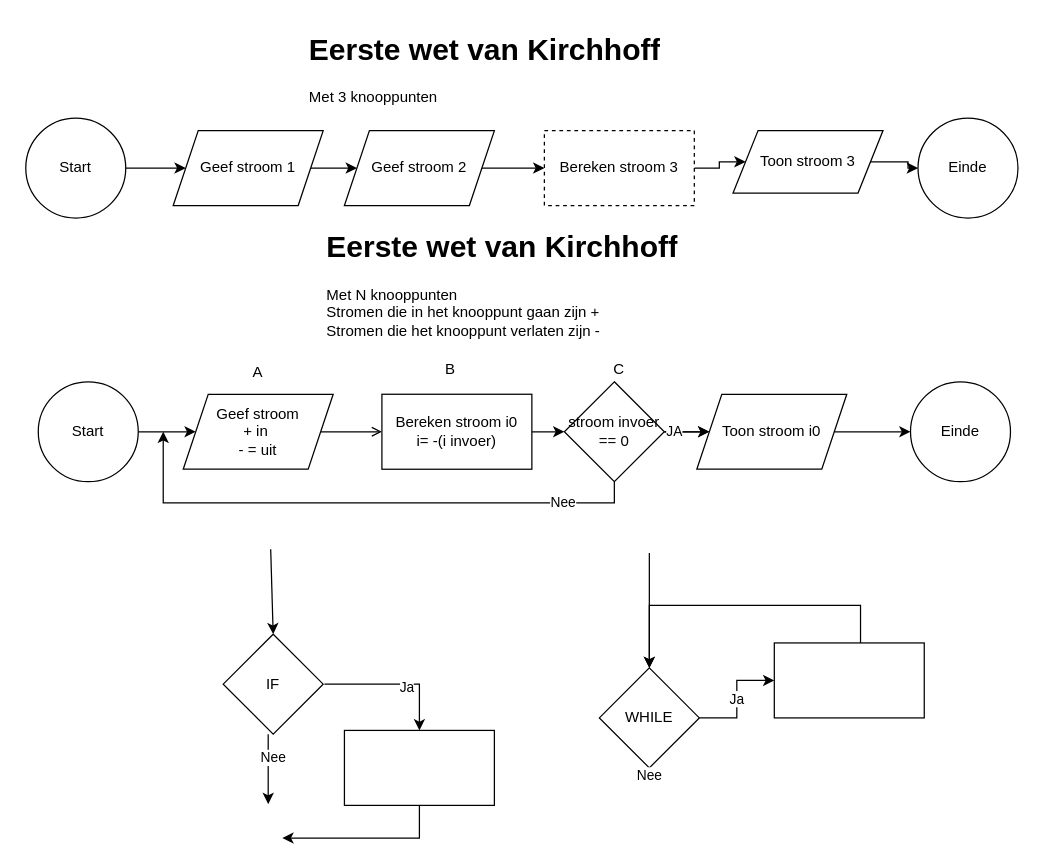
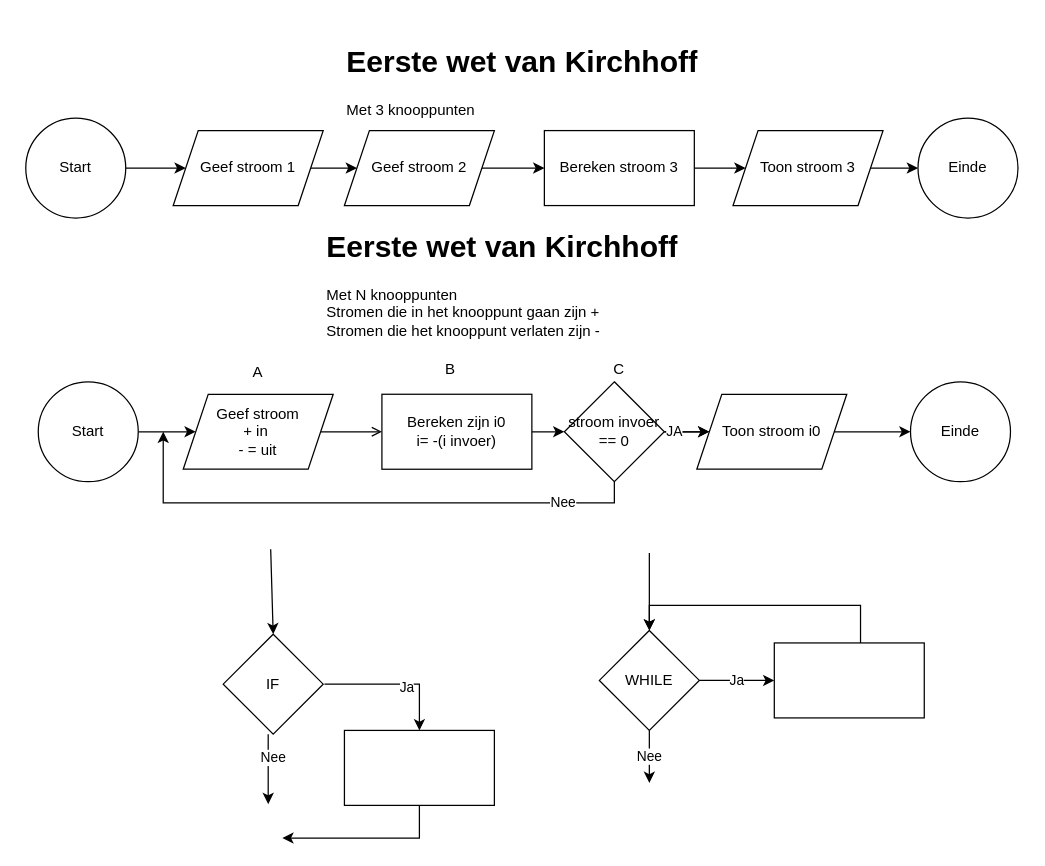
node "Eerste wet van Kirchhoff Met 3 knooppunten": moved (514, 68) -> (551, 80)
node "Toon stroom 3": size 150x63 -> 150x75
node "Bereken stroom 3": style dashed -> solid
node "Bereken stroom i0 i= -(i invoer)": label "Bereken stroom i0 i= -(i invoer)" -> "Bereken zijn i0 i= -(i invoer)"
node "WHILE": moved (649, 718) -> (649, 681)
